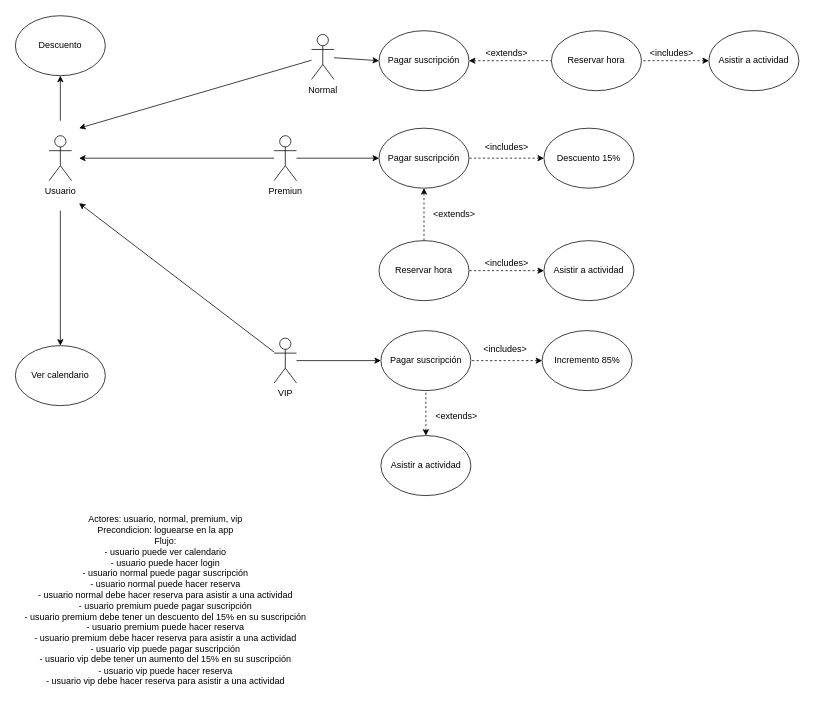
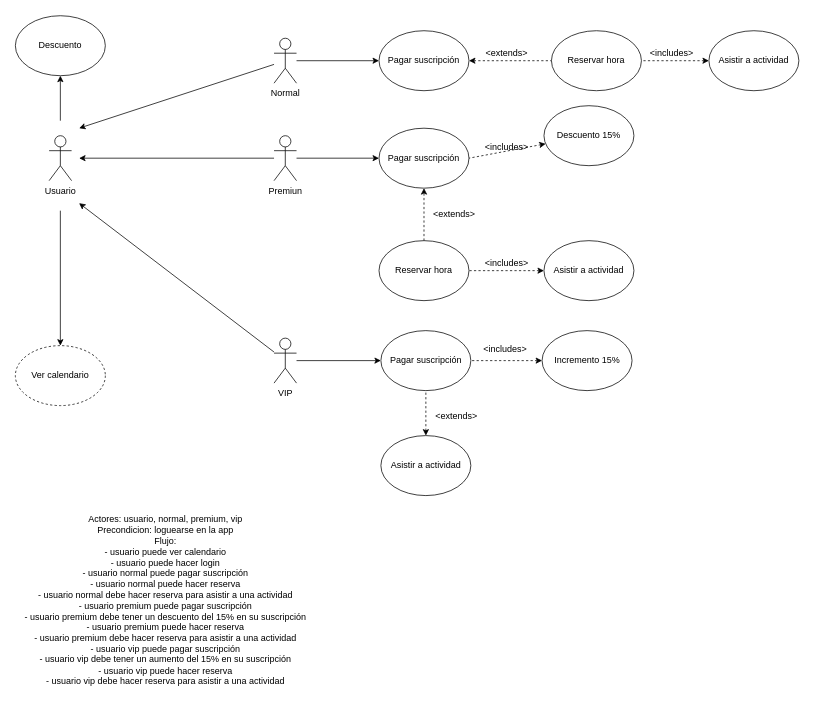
node "Normal": moved (323, 57) -> (285, 60)
node "Descuento 15%": moved (589, 158) -> (589, 135)
node "Incremento 85%": label "Incremento 85%" -> "Incremento 15%"
node "Ver calendario": style solid -> dashed
